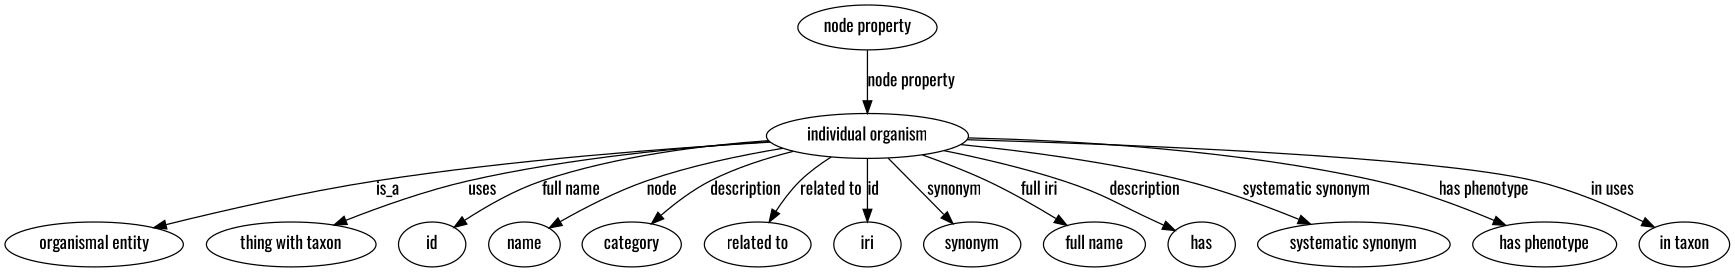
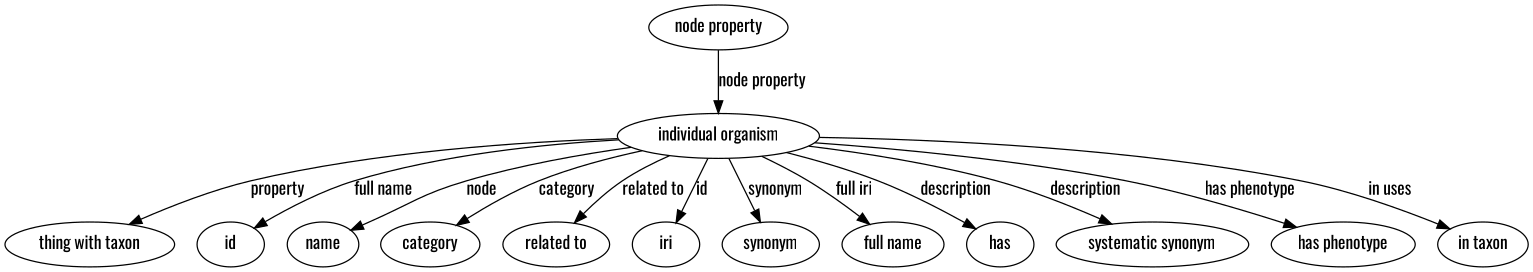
edge "individual organism" -> "thing with taxon": label "uses" -> "property"
edge "individual organism" -> "category": label "description" -> "category"
edge "individual organism" -> "systematic synonym": label "systematic synonym" -> "description"
node "organismal entity": removed
